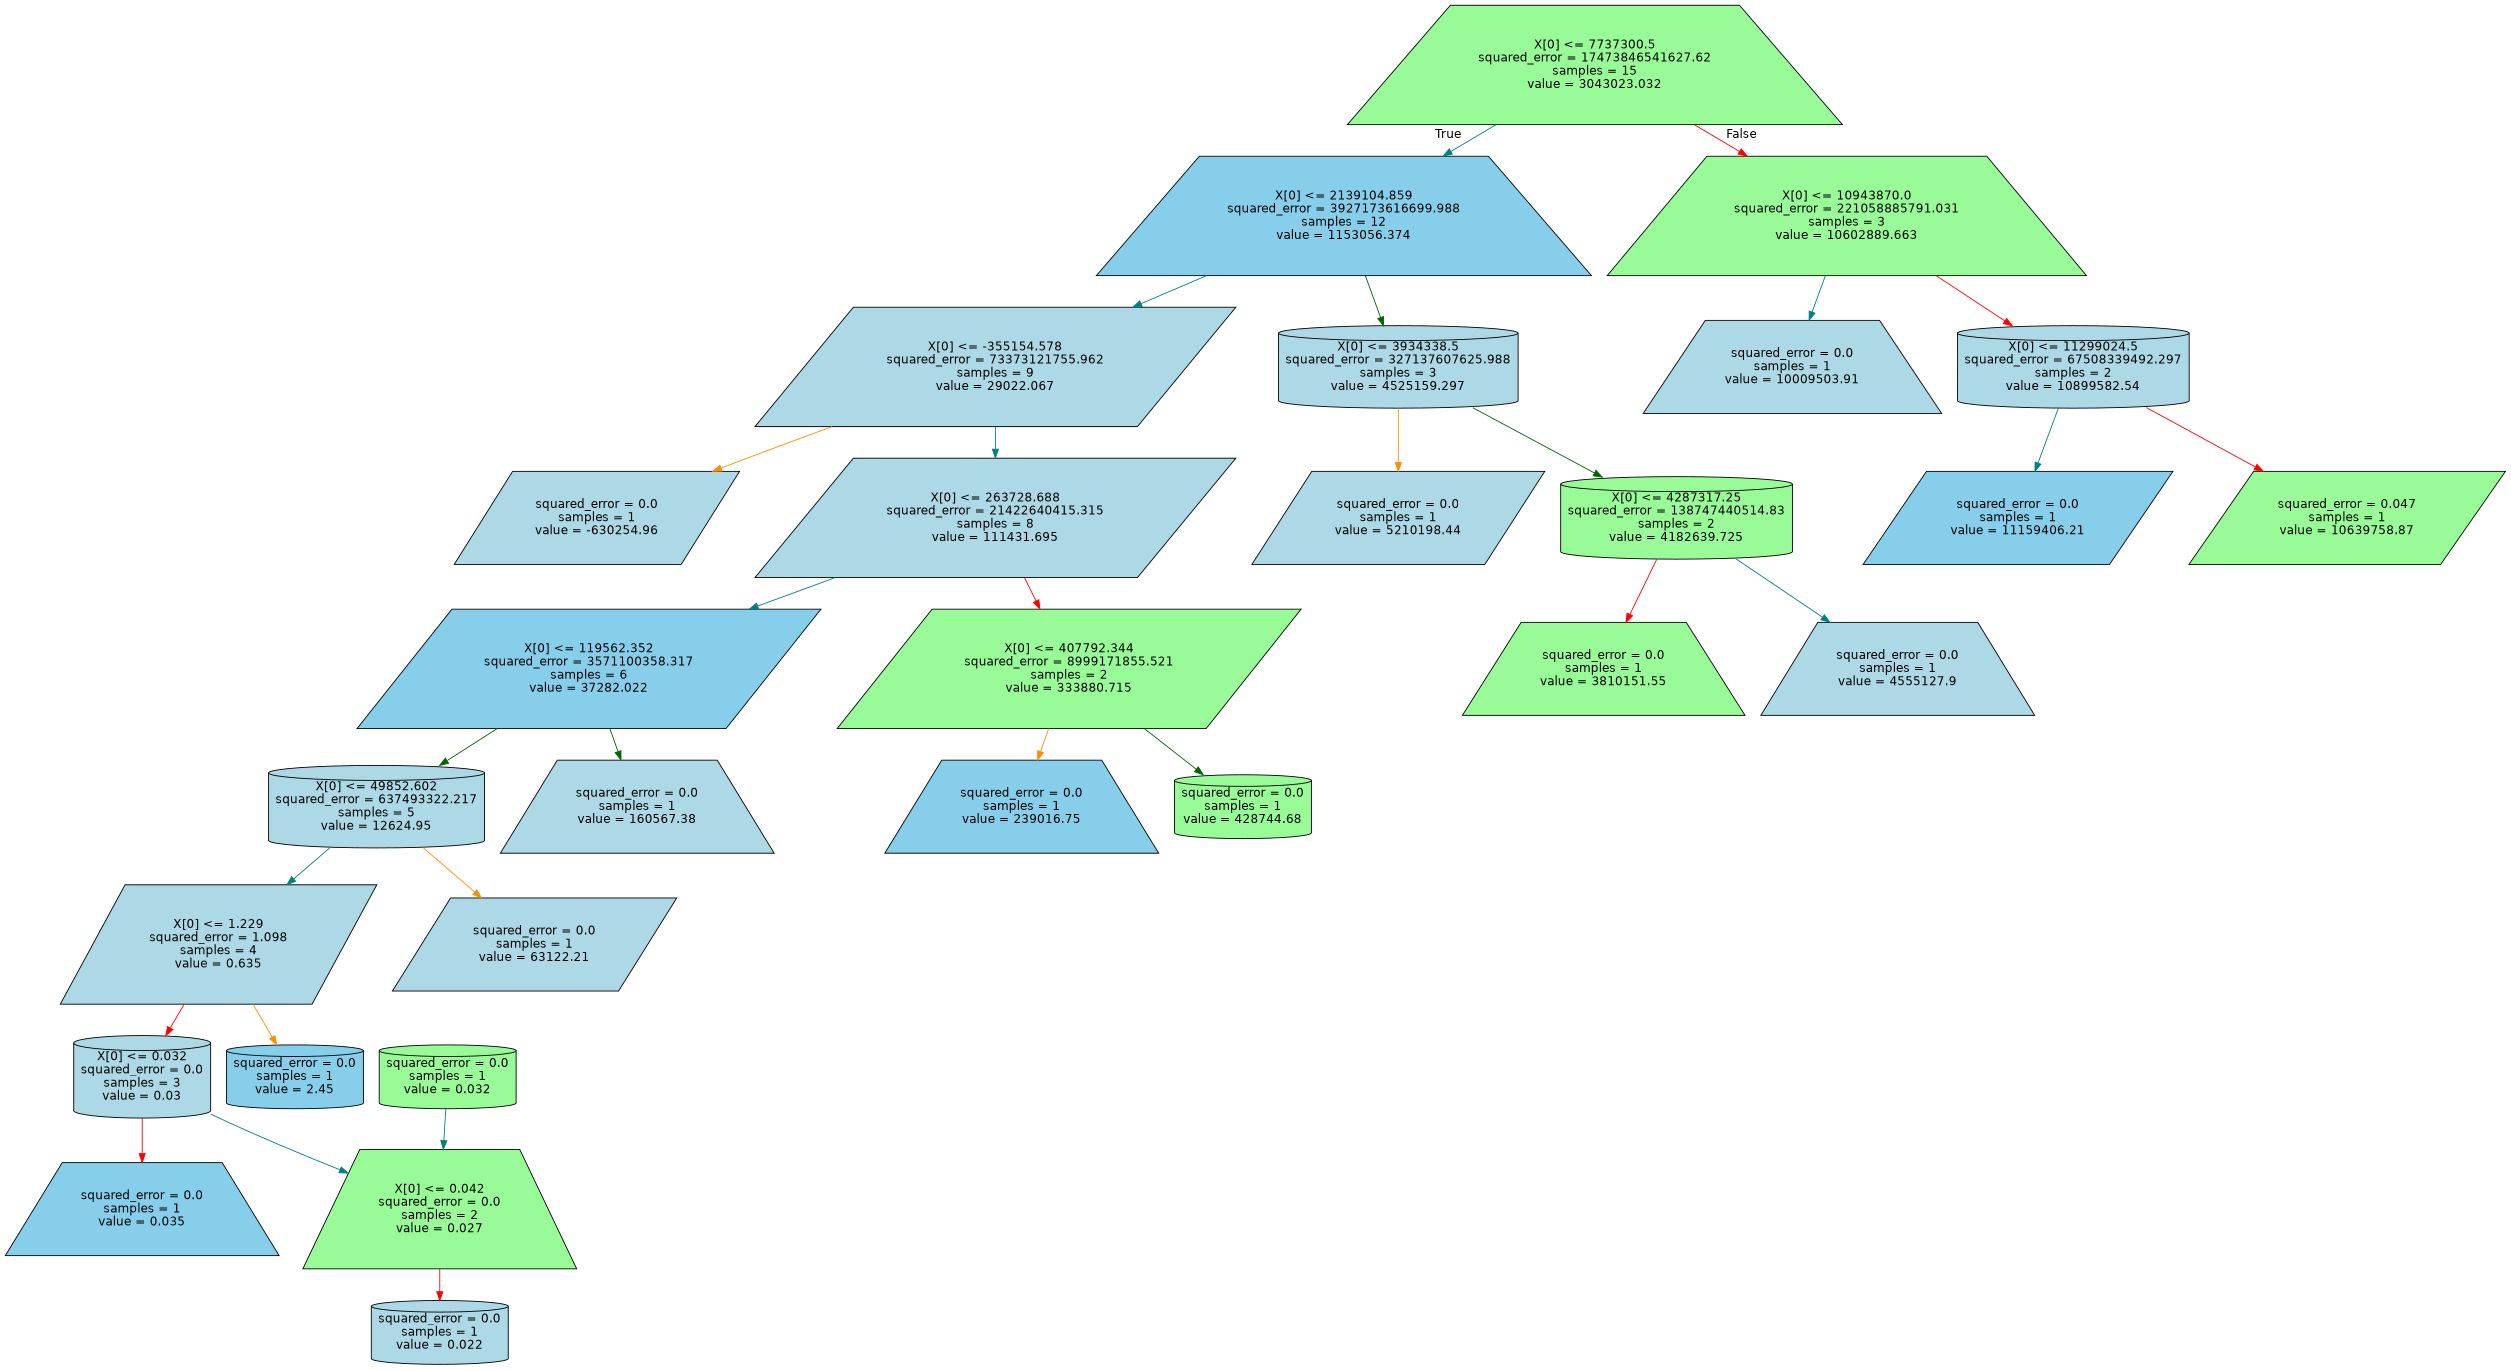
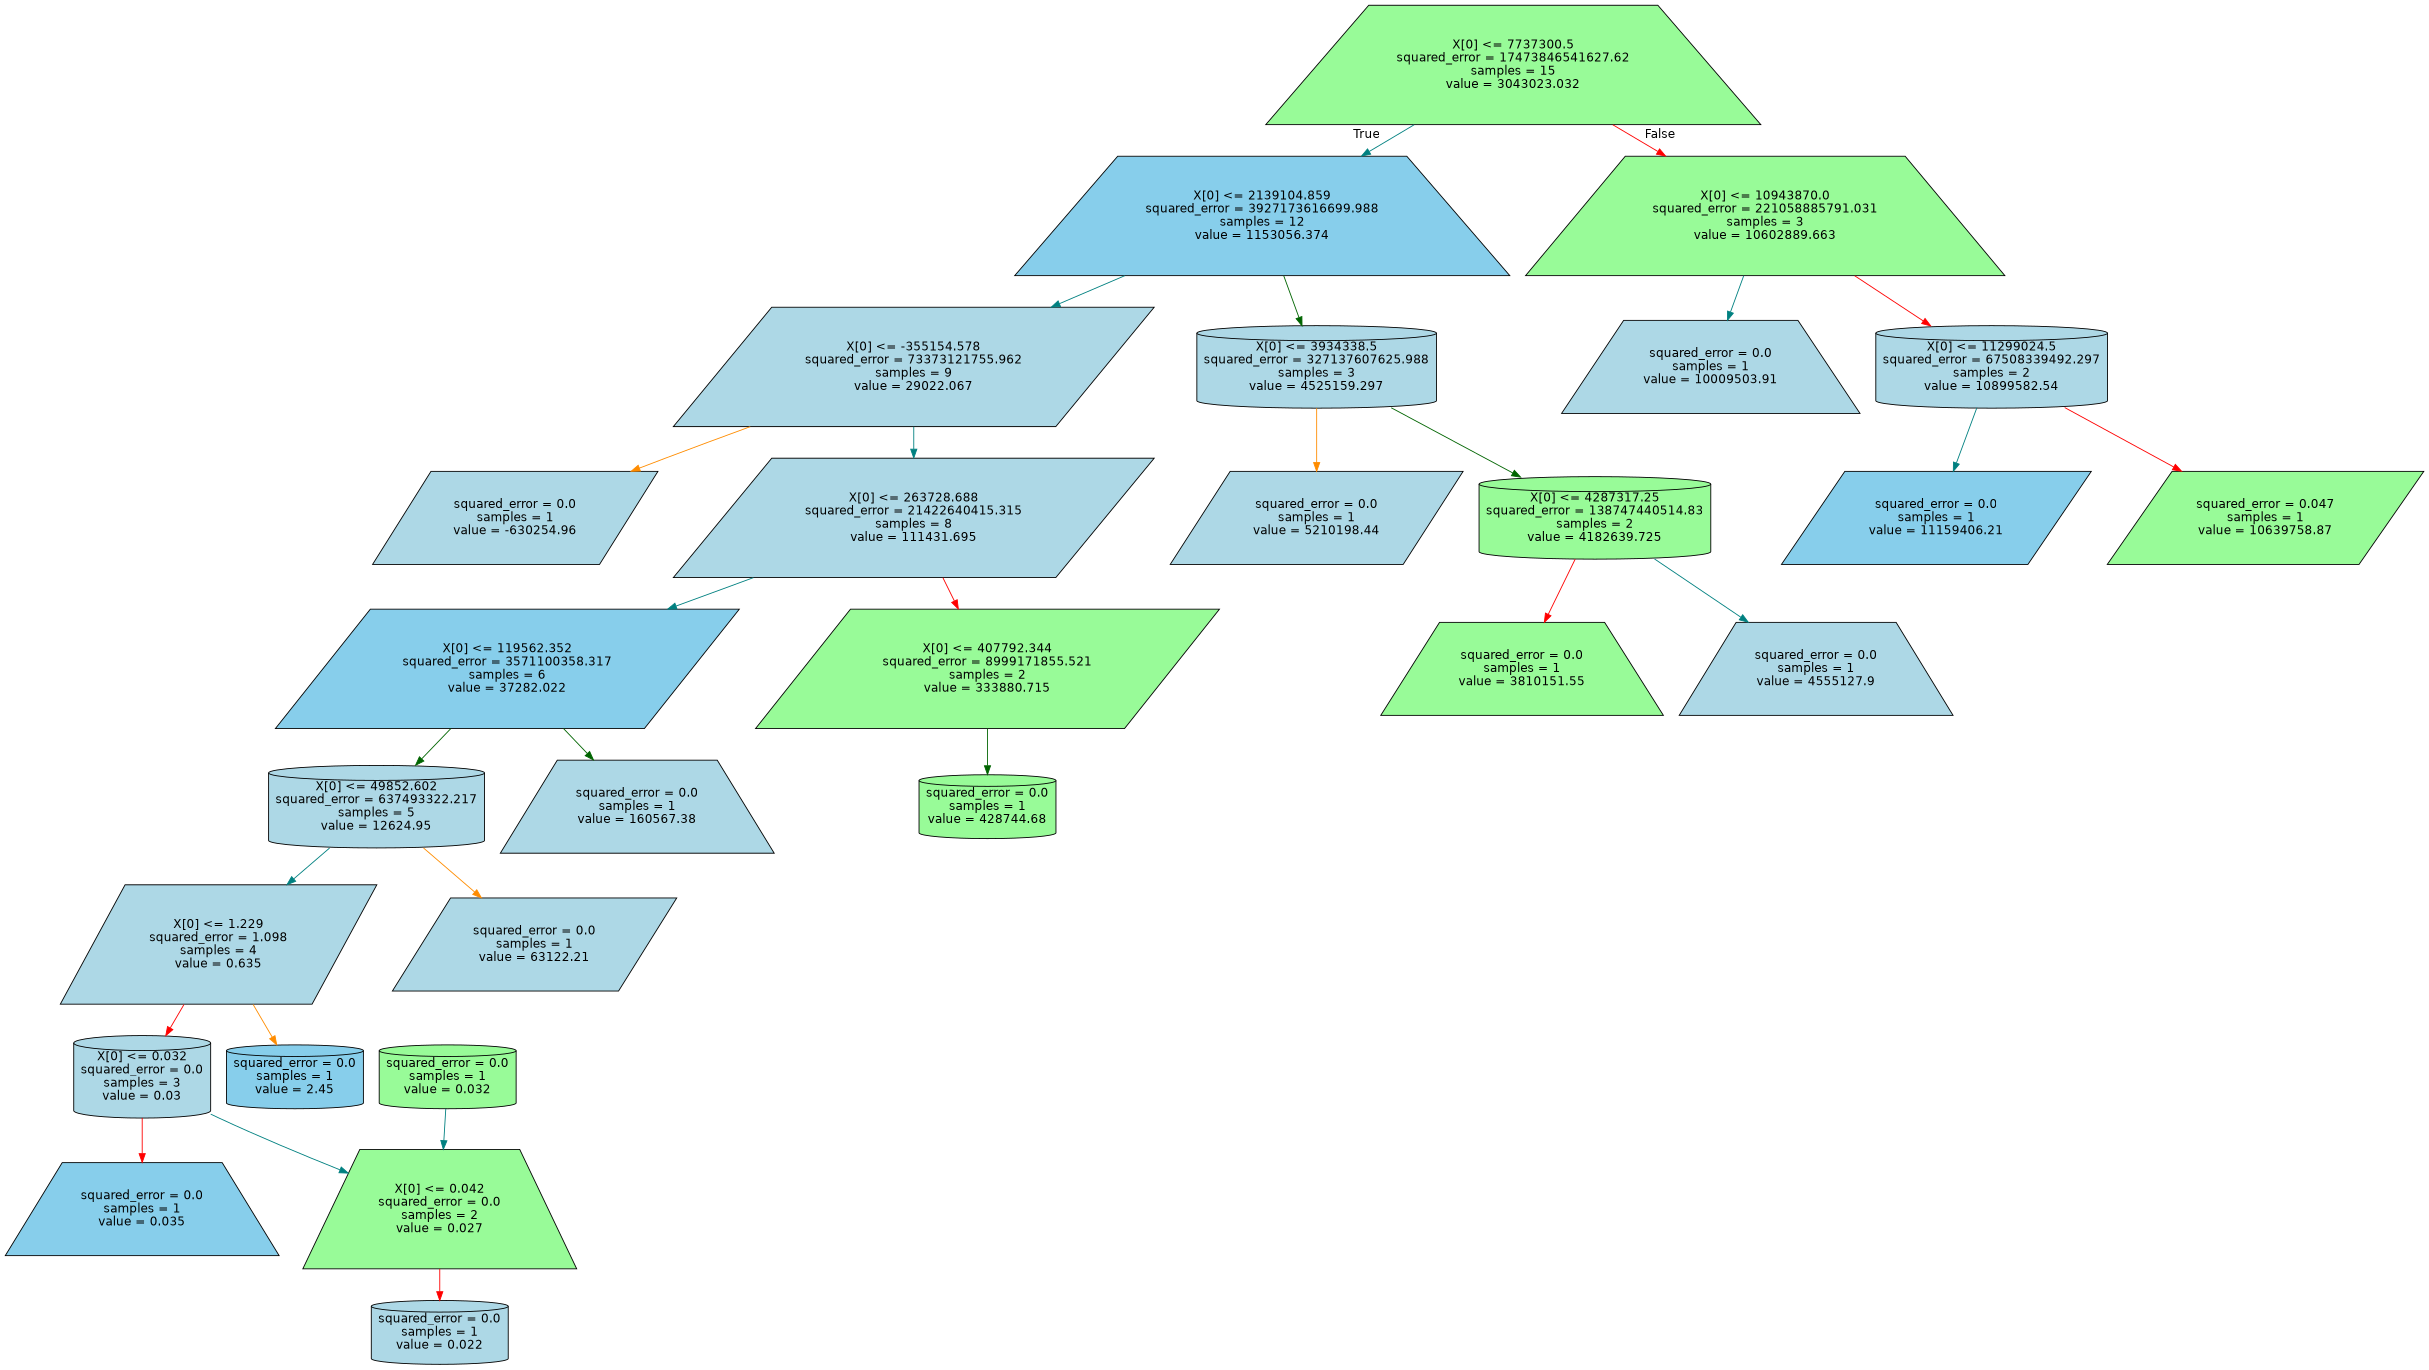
node "squared_error = 0.0 samples = 1 value = 239016.75": removed
